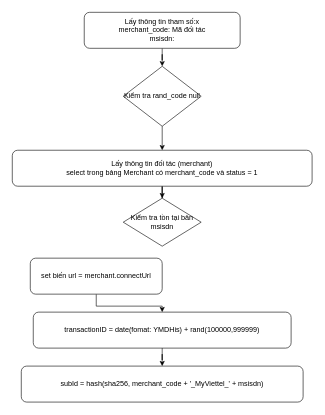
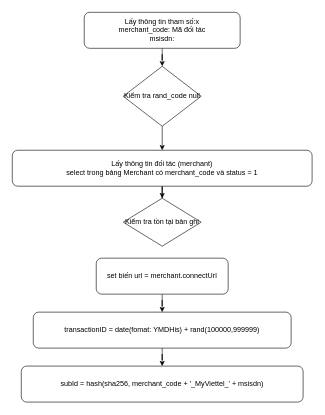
node "Kiểm tra tồn tại bản msisdn": label "Kiểm tra tồn tại bản msisdn" -> "Kiểm tra tồn tại bản ghi"
node "set biến url = merchant.connectUrl": moved (96, 276) -> (162, 276)
